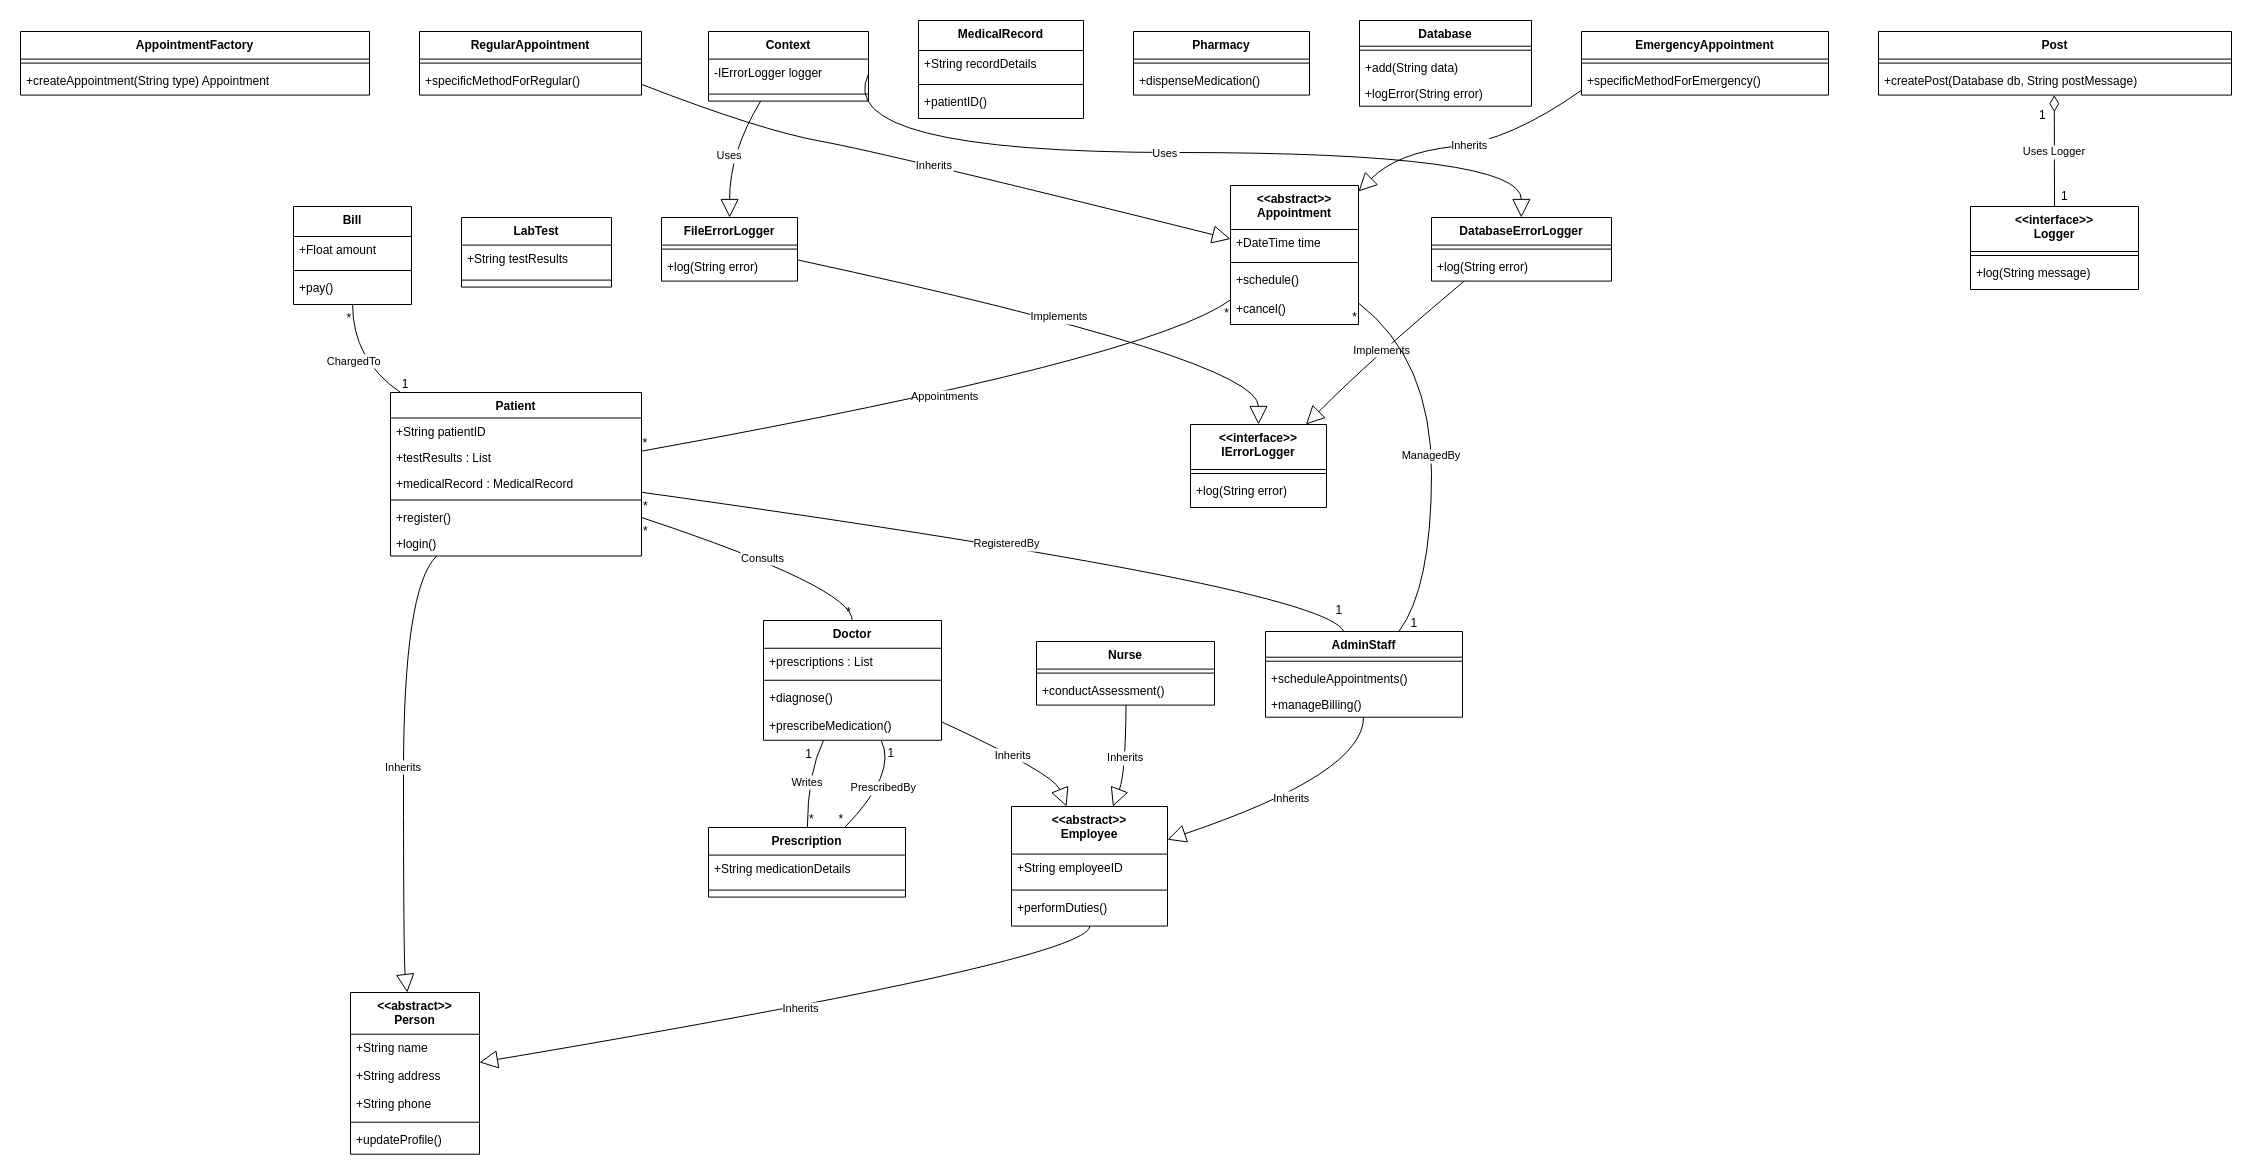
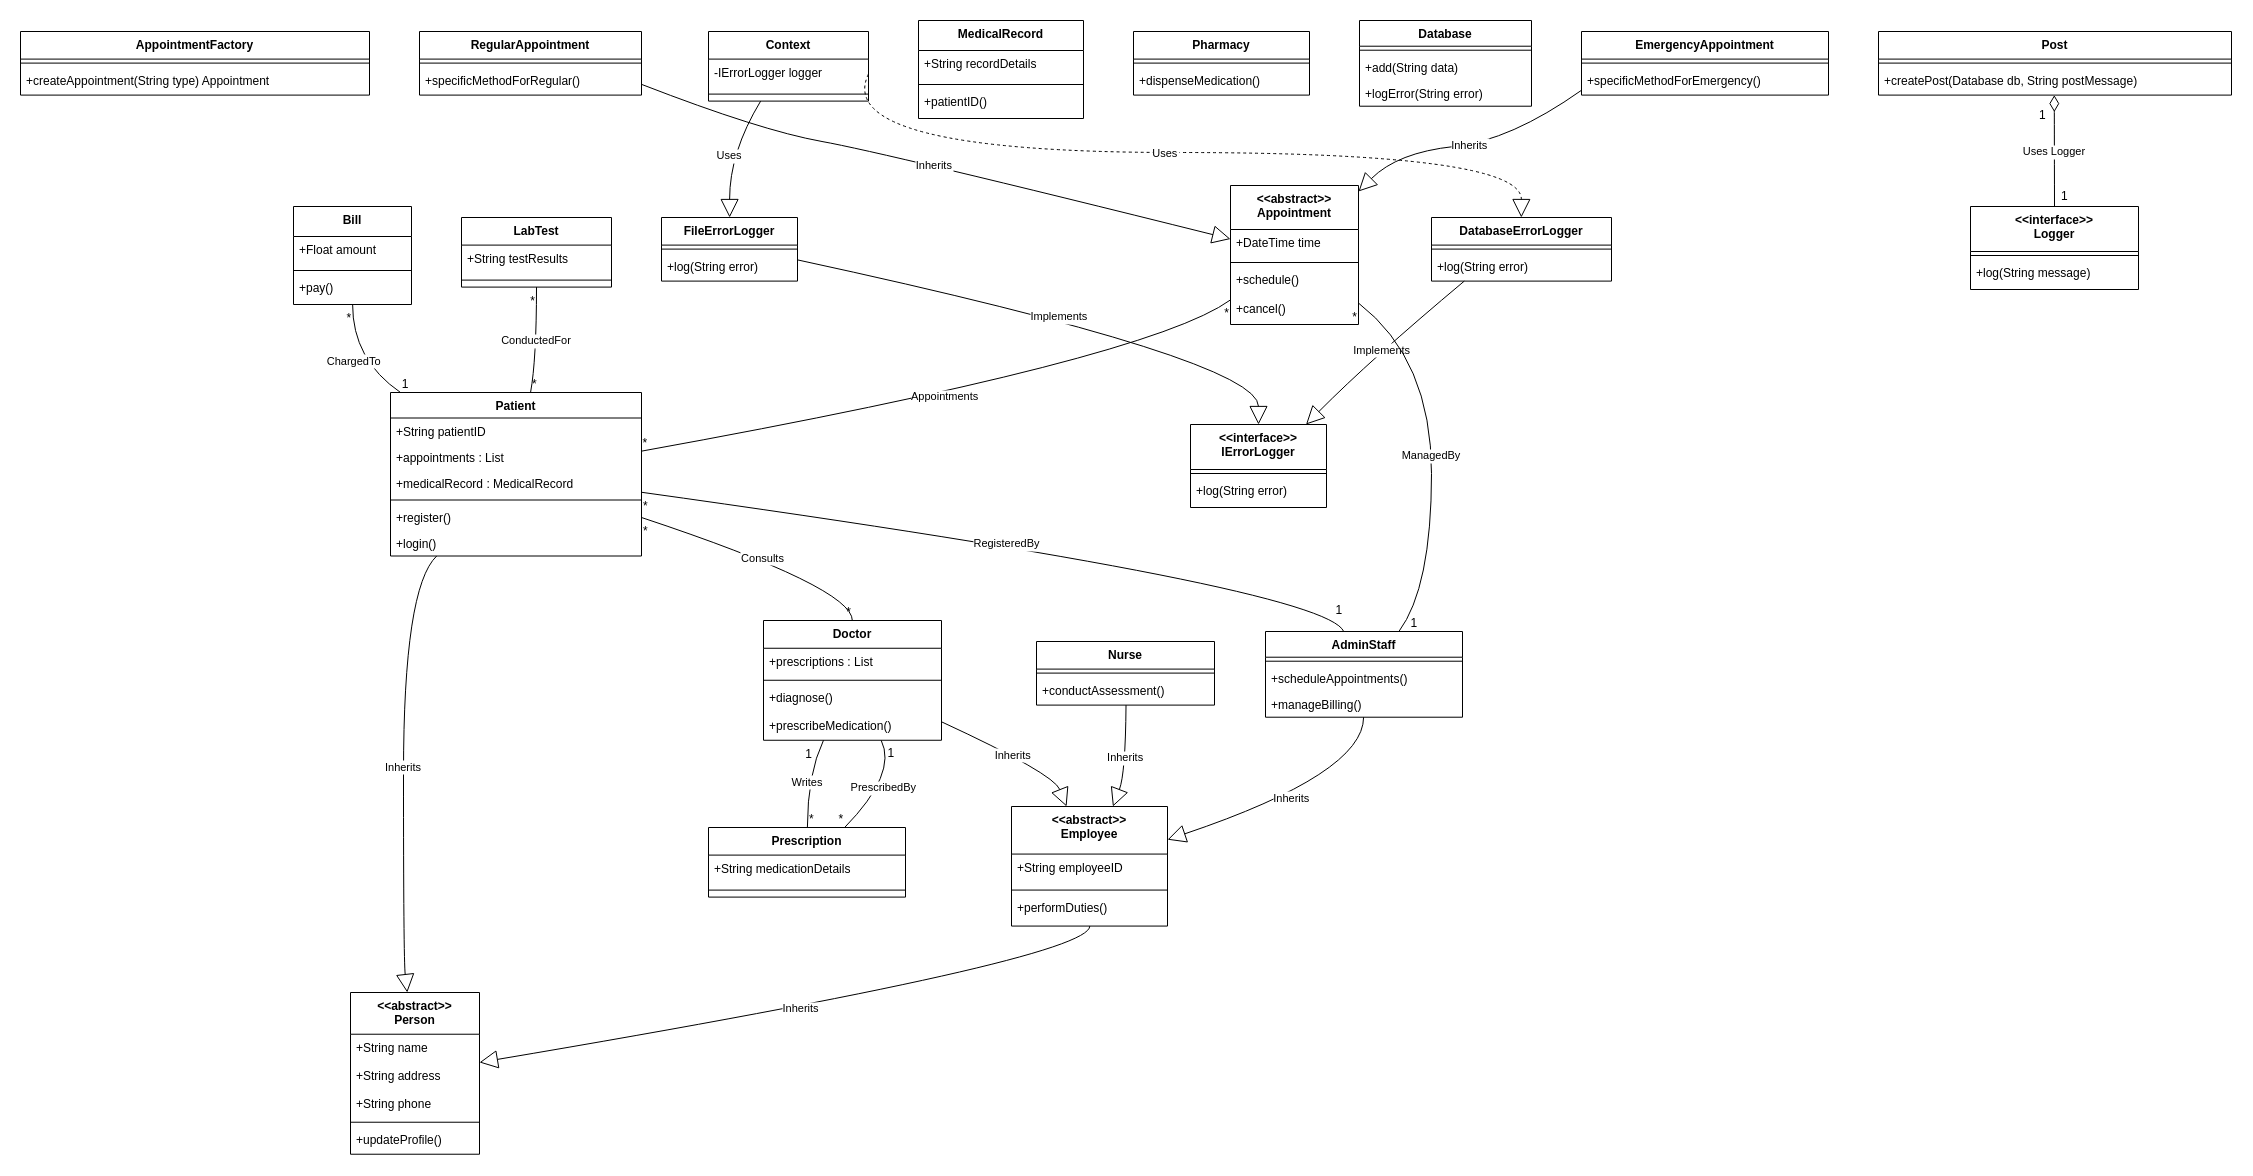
edge "Context" -> "DatabaseErrorLogger": style solid -> dashed
edge "LabTest" -- "Patient": added, labels "*", "ConductedFor", "*"
node "+testResults : List": label "+testResults : List" -> "+appointments : List"
